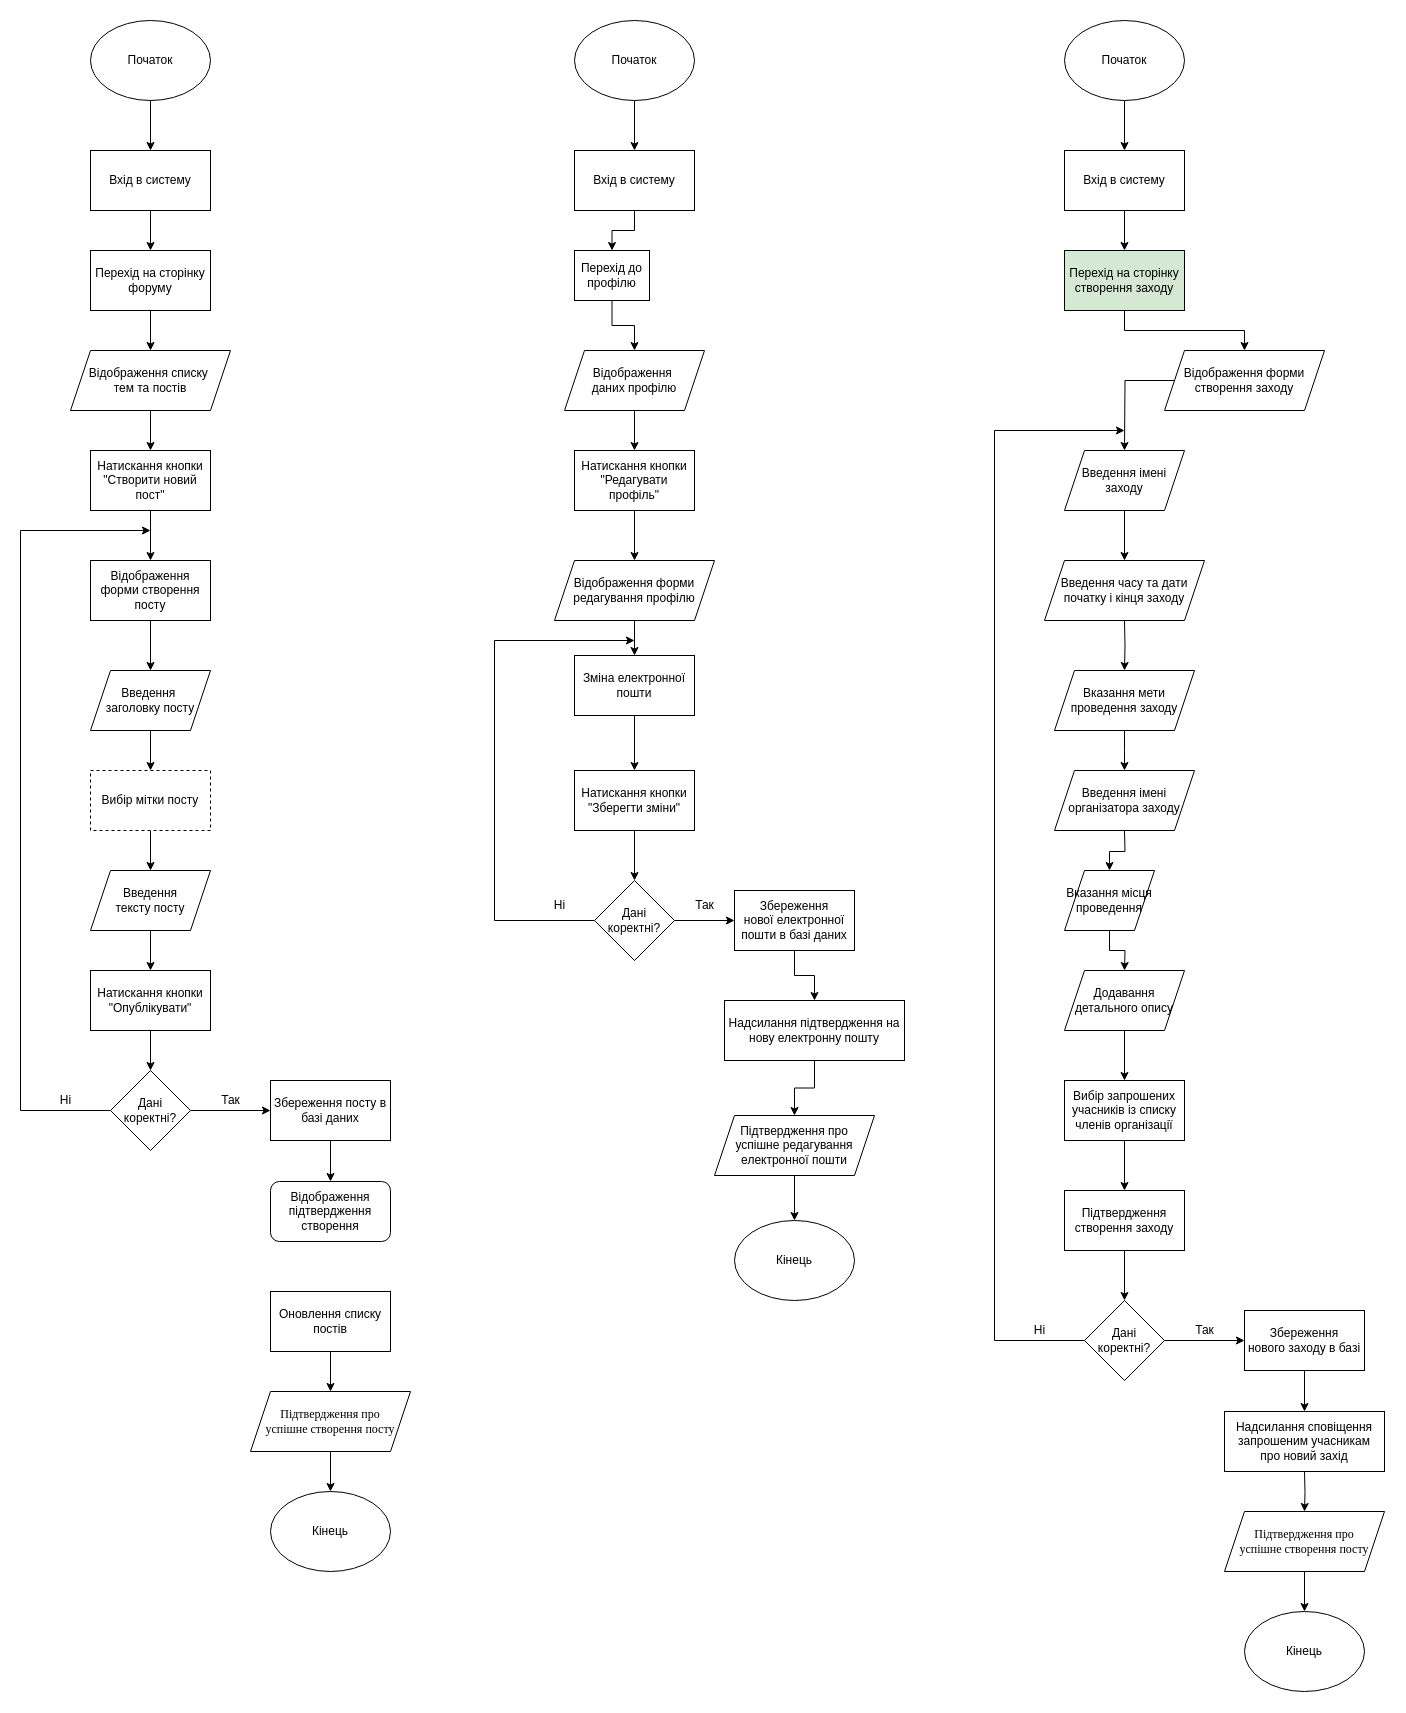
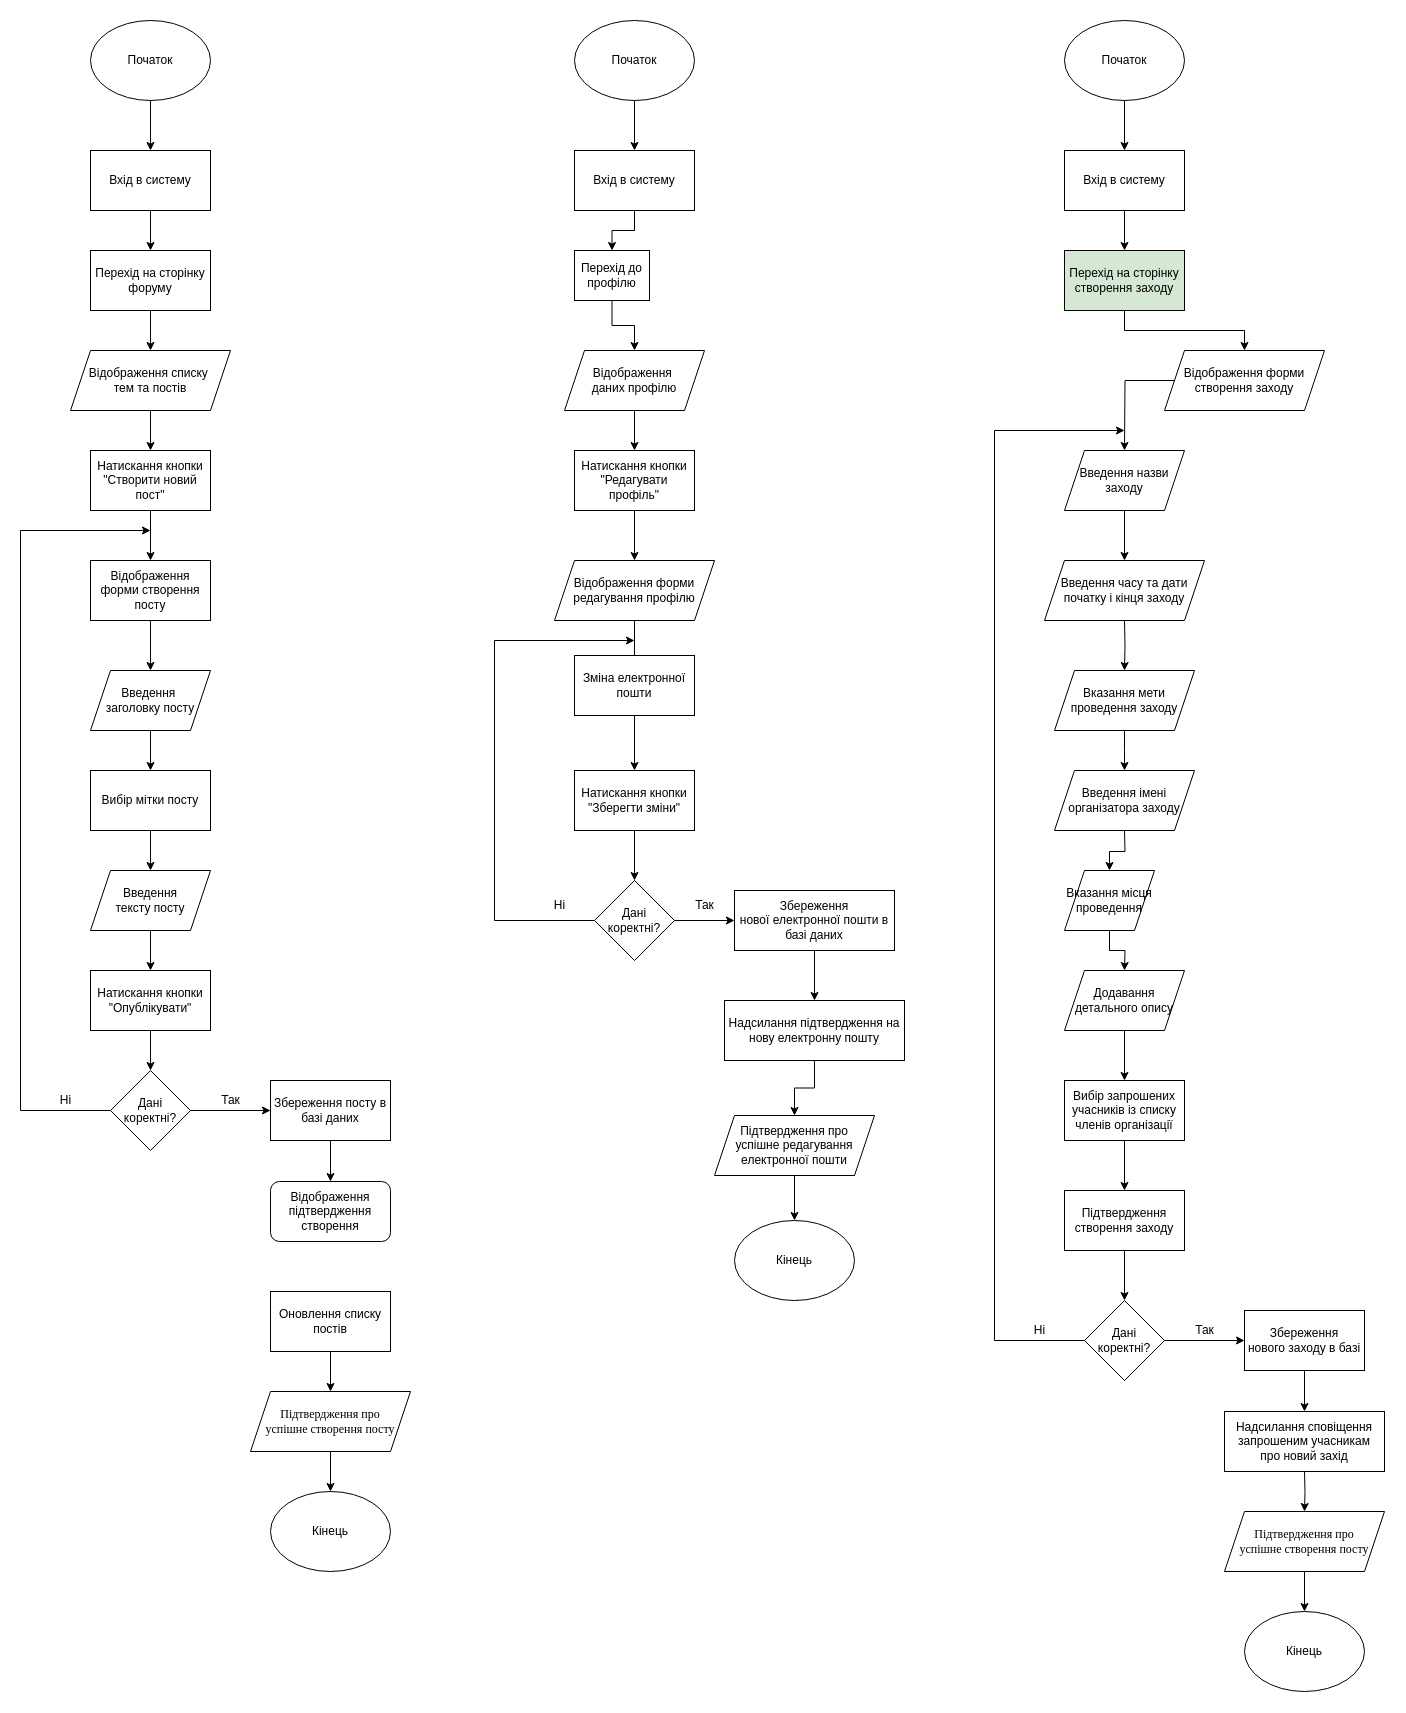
node "Введення імені заходу": label "Введення імені заходу" -> "Введення назви заходу"
edge "Відображення форми редагування профілю" -> "Зміна електронної пошти": arrowhead classic -> none
node "Вибір мітки посту": style dashed -> solid
node "Збереження нової електронної пошти в базі даних": size 120x60 -> 160x60
